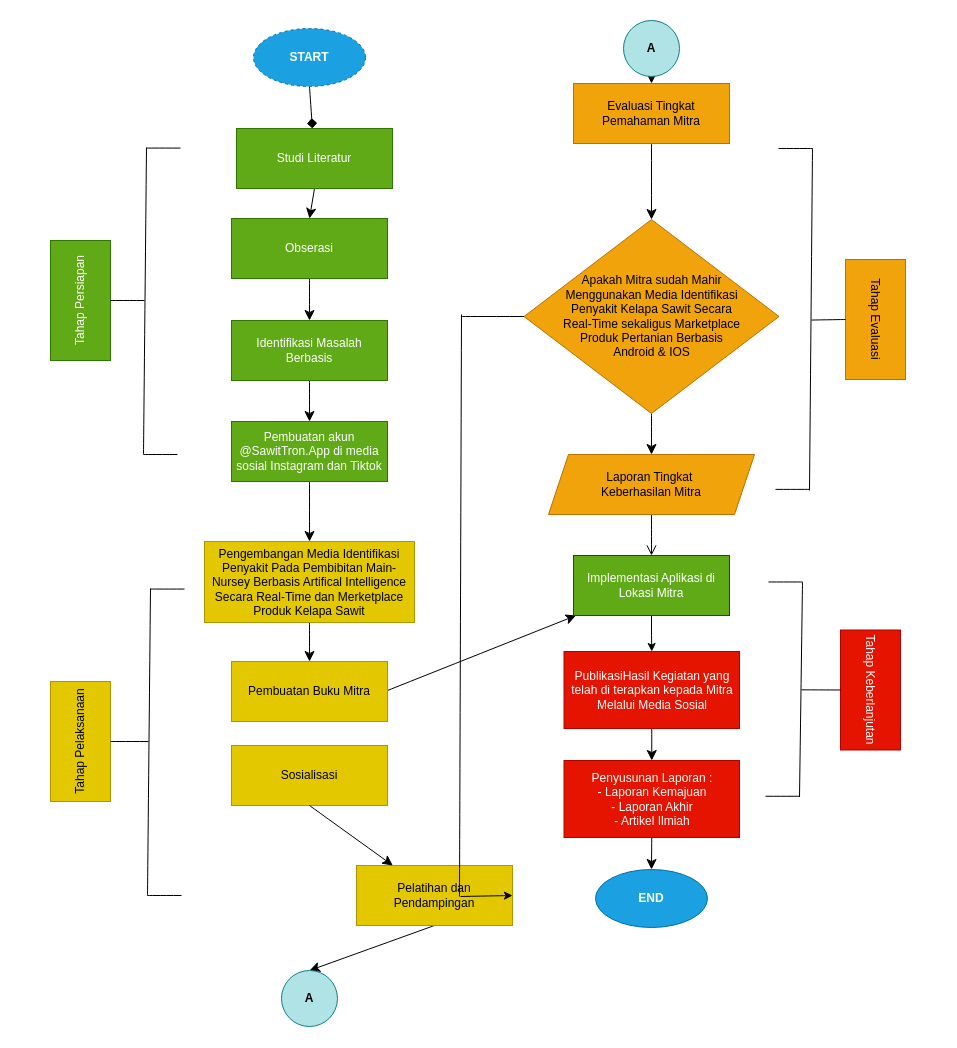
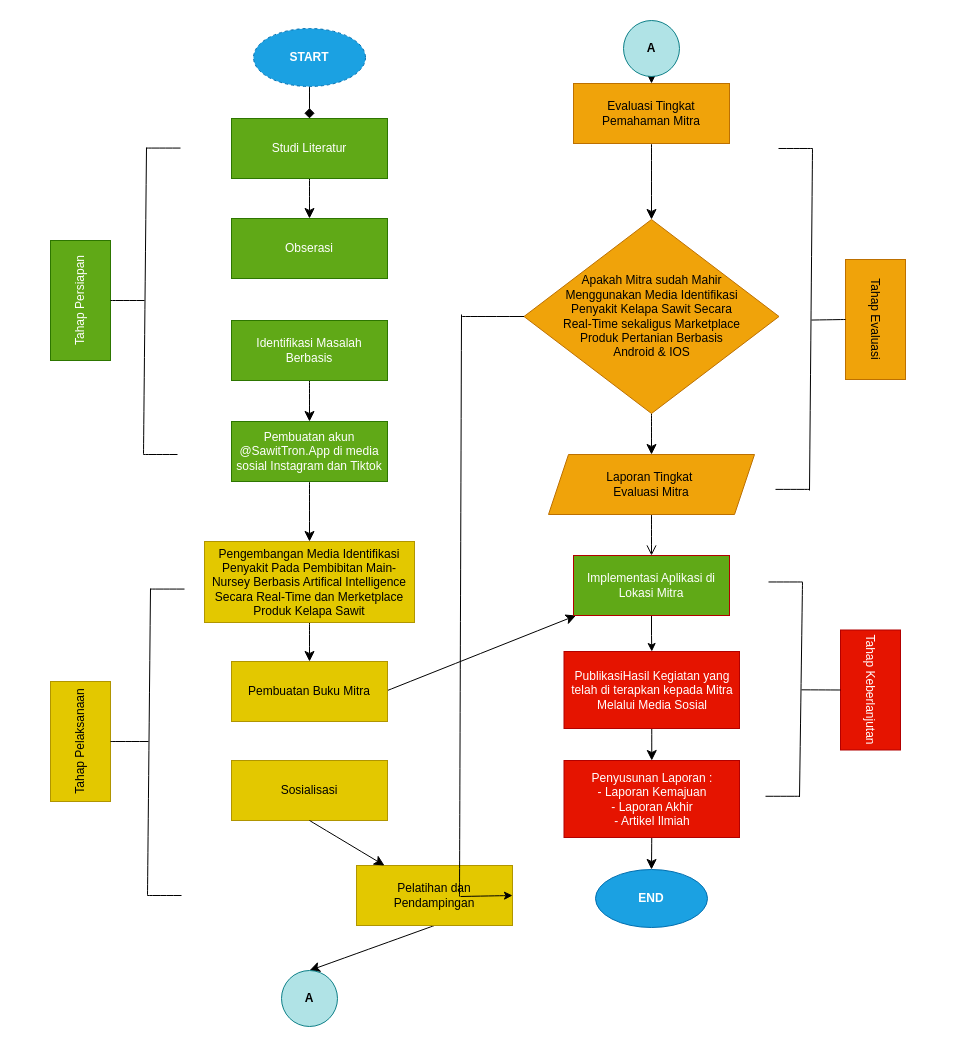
node "Studi Literatur": moved (315, 159) -> (310, 149)
edge "Obserasi" -> "Identifikasi Masalah Berbasis": removed
node "Laporan Tingkat Keberhasilan Mitra": label "Laporan Tingkat Keberhasilan Mitra" -> "Laporan Tingkat Evaluasi Mitra"
node "Sosialisasi": moved (310, 776) -> (310, 791)
